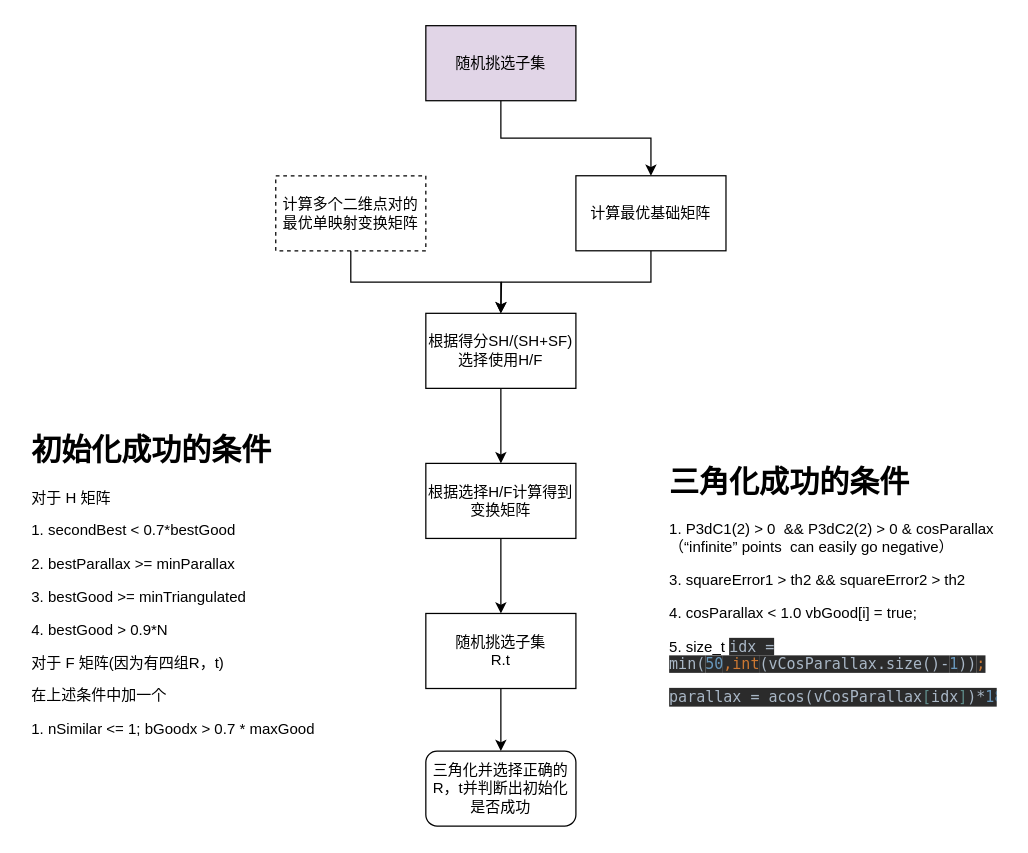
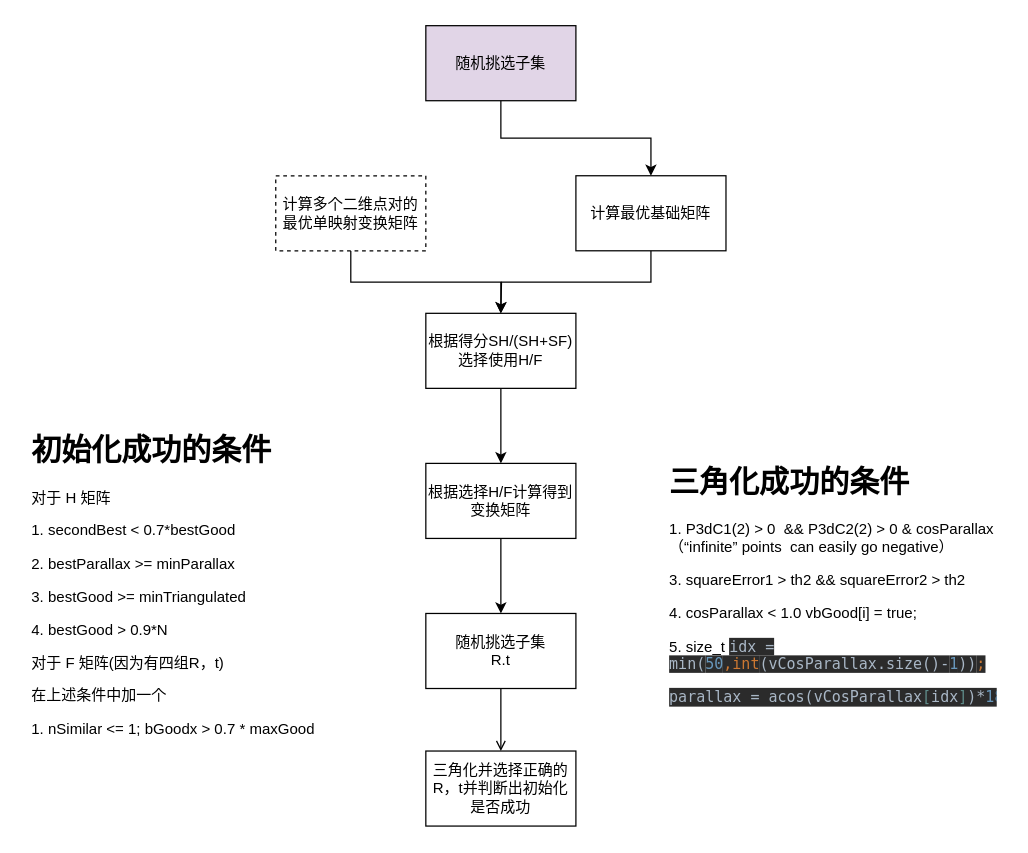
edge "随机挑选子集 R.t" -> "三角化并选择正确的R，t并判断出初始化是否成功": arrowhead classic -> open
node "三角化并选择正确的R，t并判断出初始化是否成功": shape rounded rectangle -> rectangle
